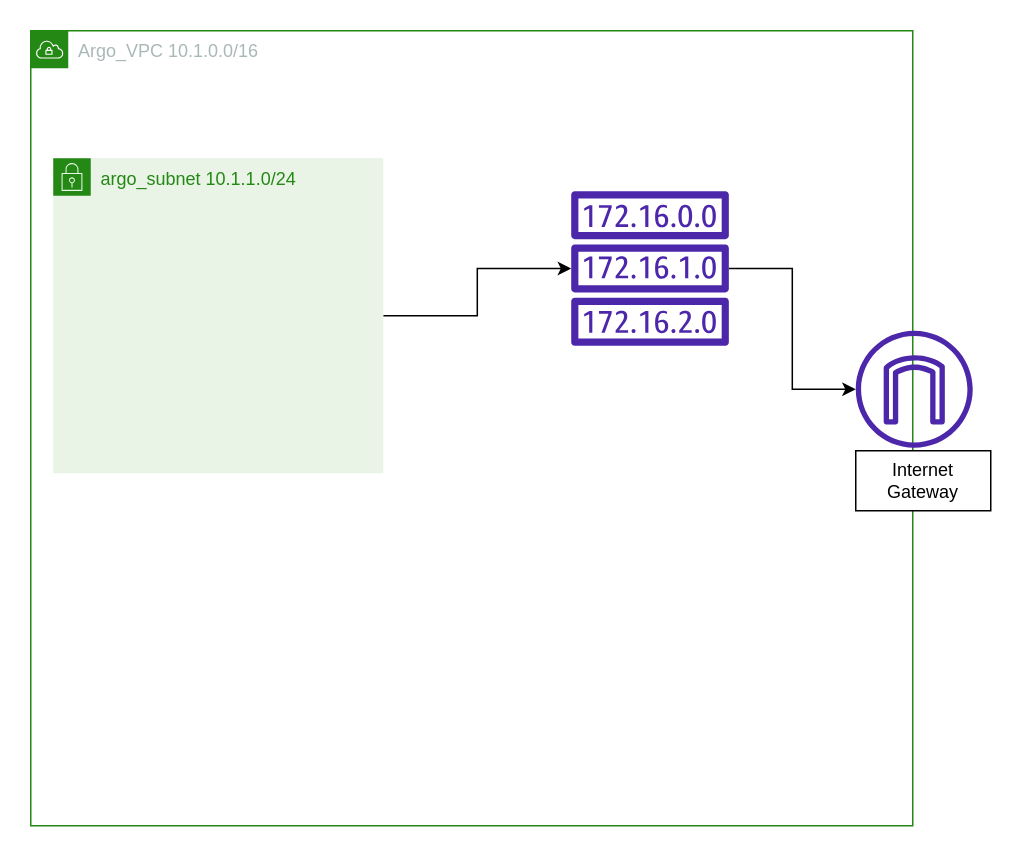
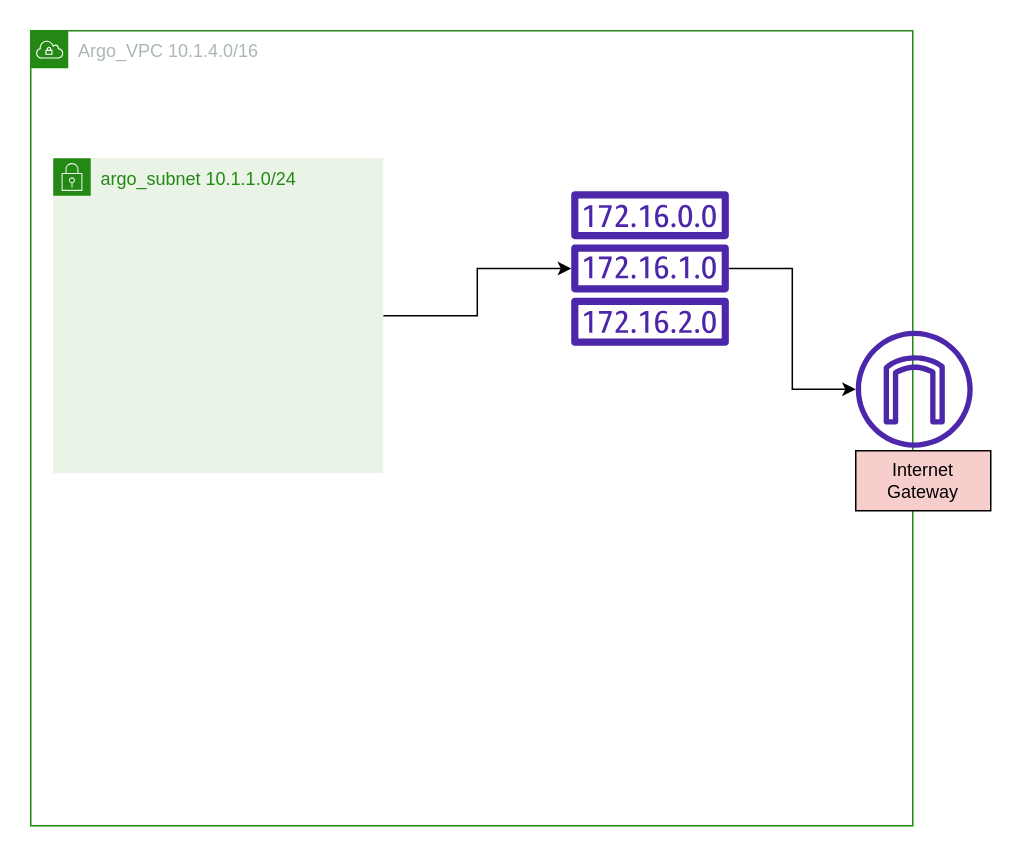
node "Argo_VPC 10.1.0.0/16": label "Argo_VPC 10.1.0.0/16" -> "Argo_VPC 10.1.4.0/16"
node "Internet Gateway": fillcolor #ffffff -> #f8cecc
